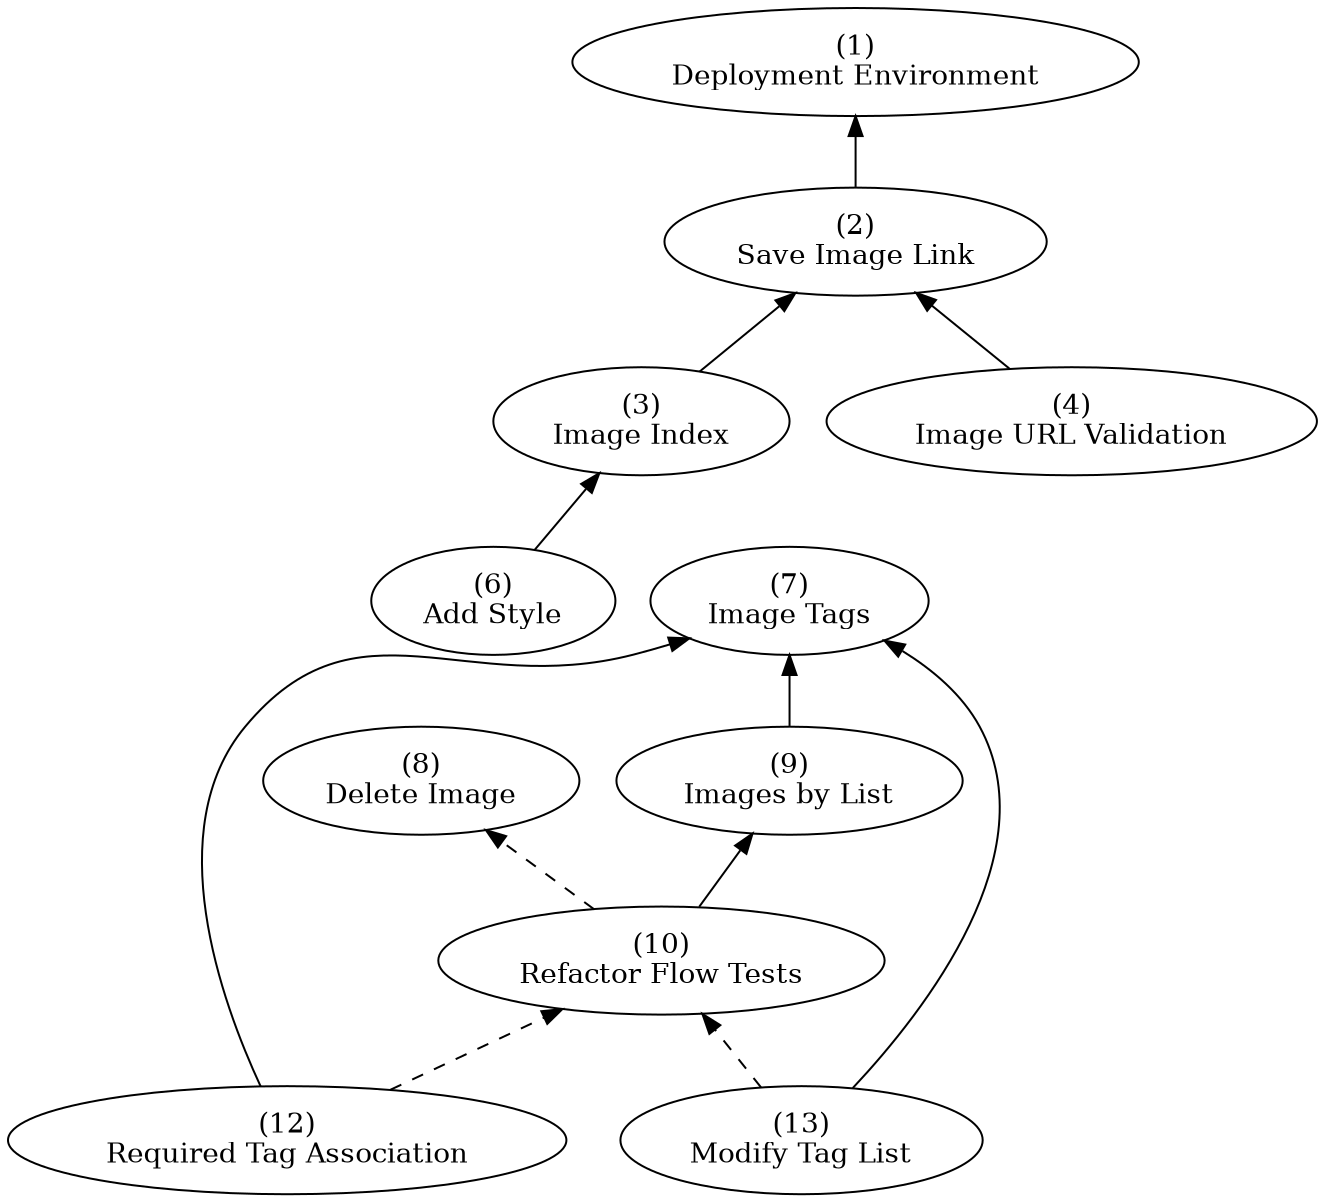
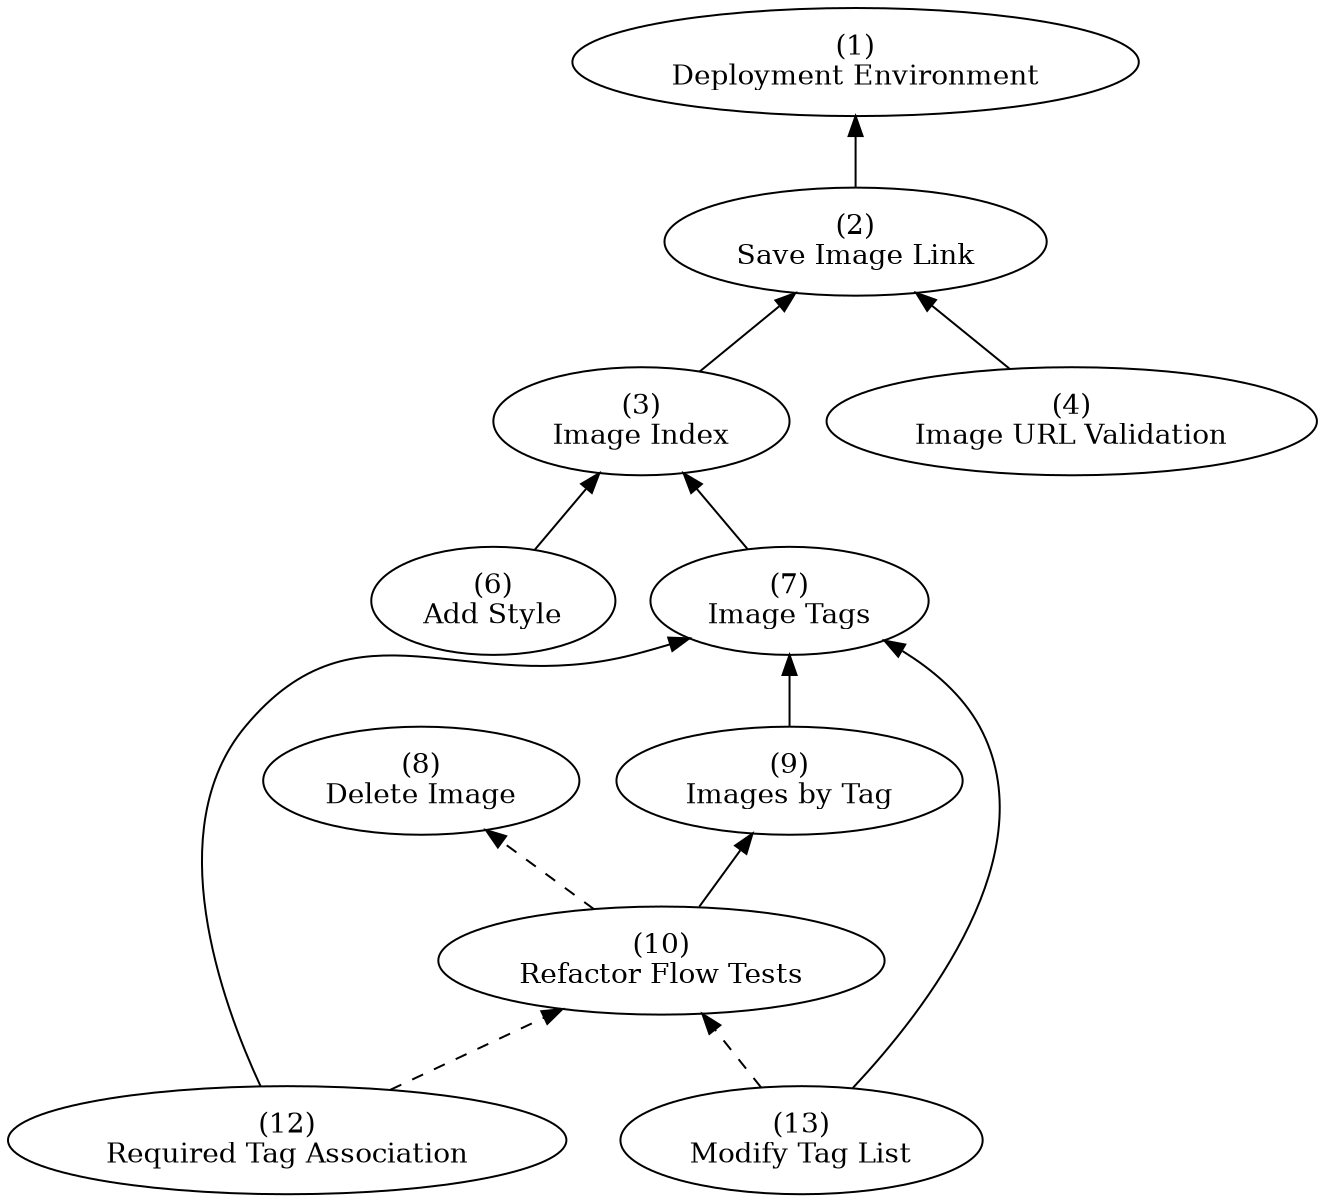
edge "(7) Image Tags" -> "(3) Image Index": added
node "(9) Images by List": label "(9) Images by List" -> "(9) Images by Tag"
